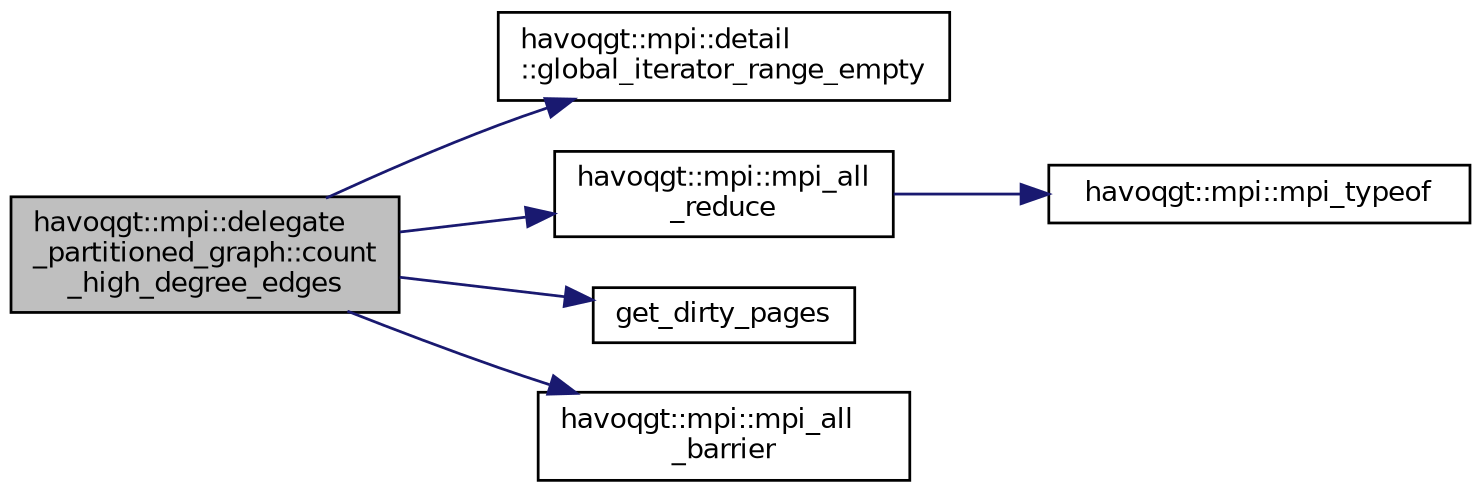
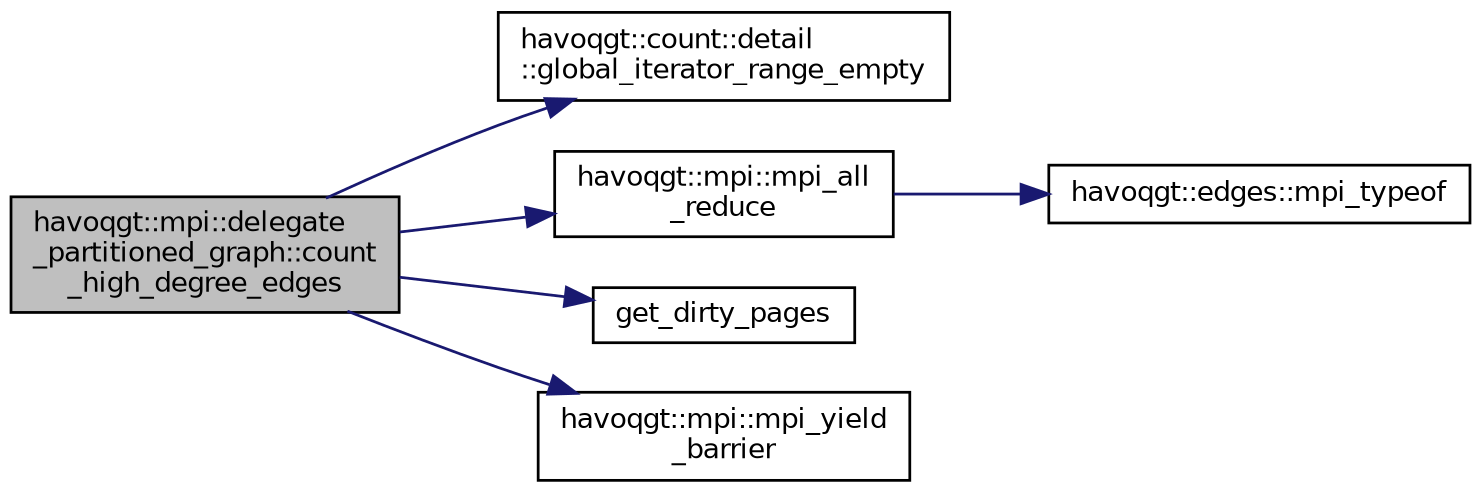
node "havoqgt::mpi::detail ::global_iterator_range_empty": label "havoqgt::mpi::detail ::global_iterator_range_empty" -> "havoqgt::count::detail ::global_iterator_range_empty"
node "havoqgt::mpi::mpi_typeof": label "havoqgt::mpi::mpi_typeof" -> "havoqgt::edges::mpi_typeof"
node "havoqgt::mpi::mpi_all _barrier": label "havoqgt::mpi::mpi_all _barrier" -> "havoqgt::mpi::mpi_yield _barrier"
